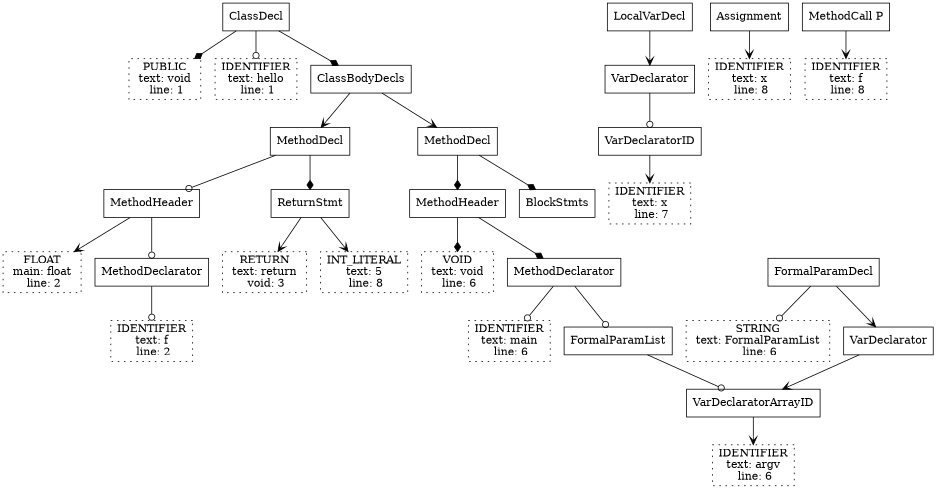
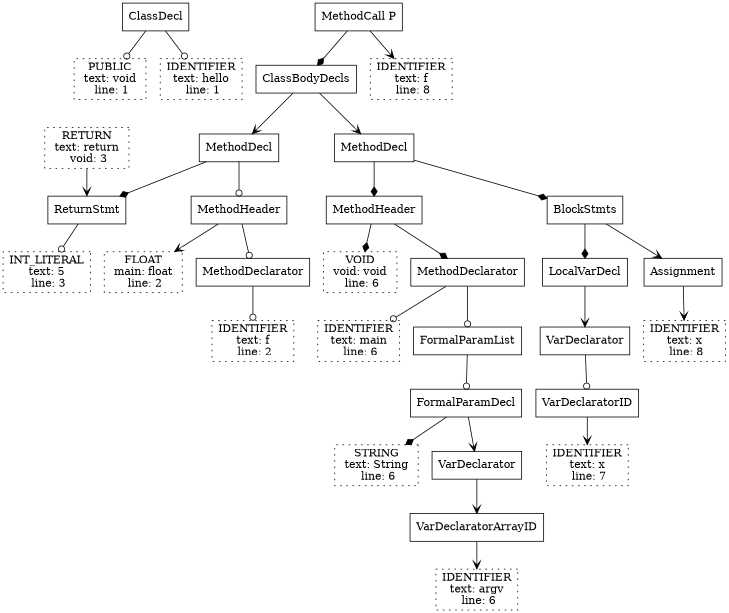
edge "ClassDecl" -> "PUBLIC": arrowhead diamond -> odot
edge "ClassDecl" -> "ClassBodyDecls": now "MethodCall P" -> "ClassBodyDecls"
edge "ReturnStmt" -> "RETURN": reversed
edge "ReturnStmt" -> "INT_LITERAL": arrowhead vee -> odot
edge "BlockStmts" -> "LocalVarDecl": added
edge "BlockStmts" -> "Assignment": added
node "VOID": text "text: void" -> "void: void"
node "INT_LITERAL": text "line: 8" -> "line: 3"
edge "FormalParamDecl" -> "STRING": arrowhead odot -> diamond
node "STRING": text "text: FormalParamList" -> "text: String"
edge "FormalParamList" -> "VarDeclaratorArrayID": now "FormalParamList" -> "FormalParamDecl"
